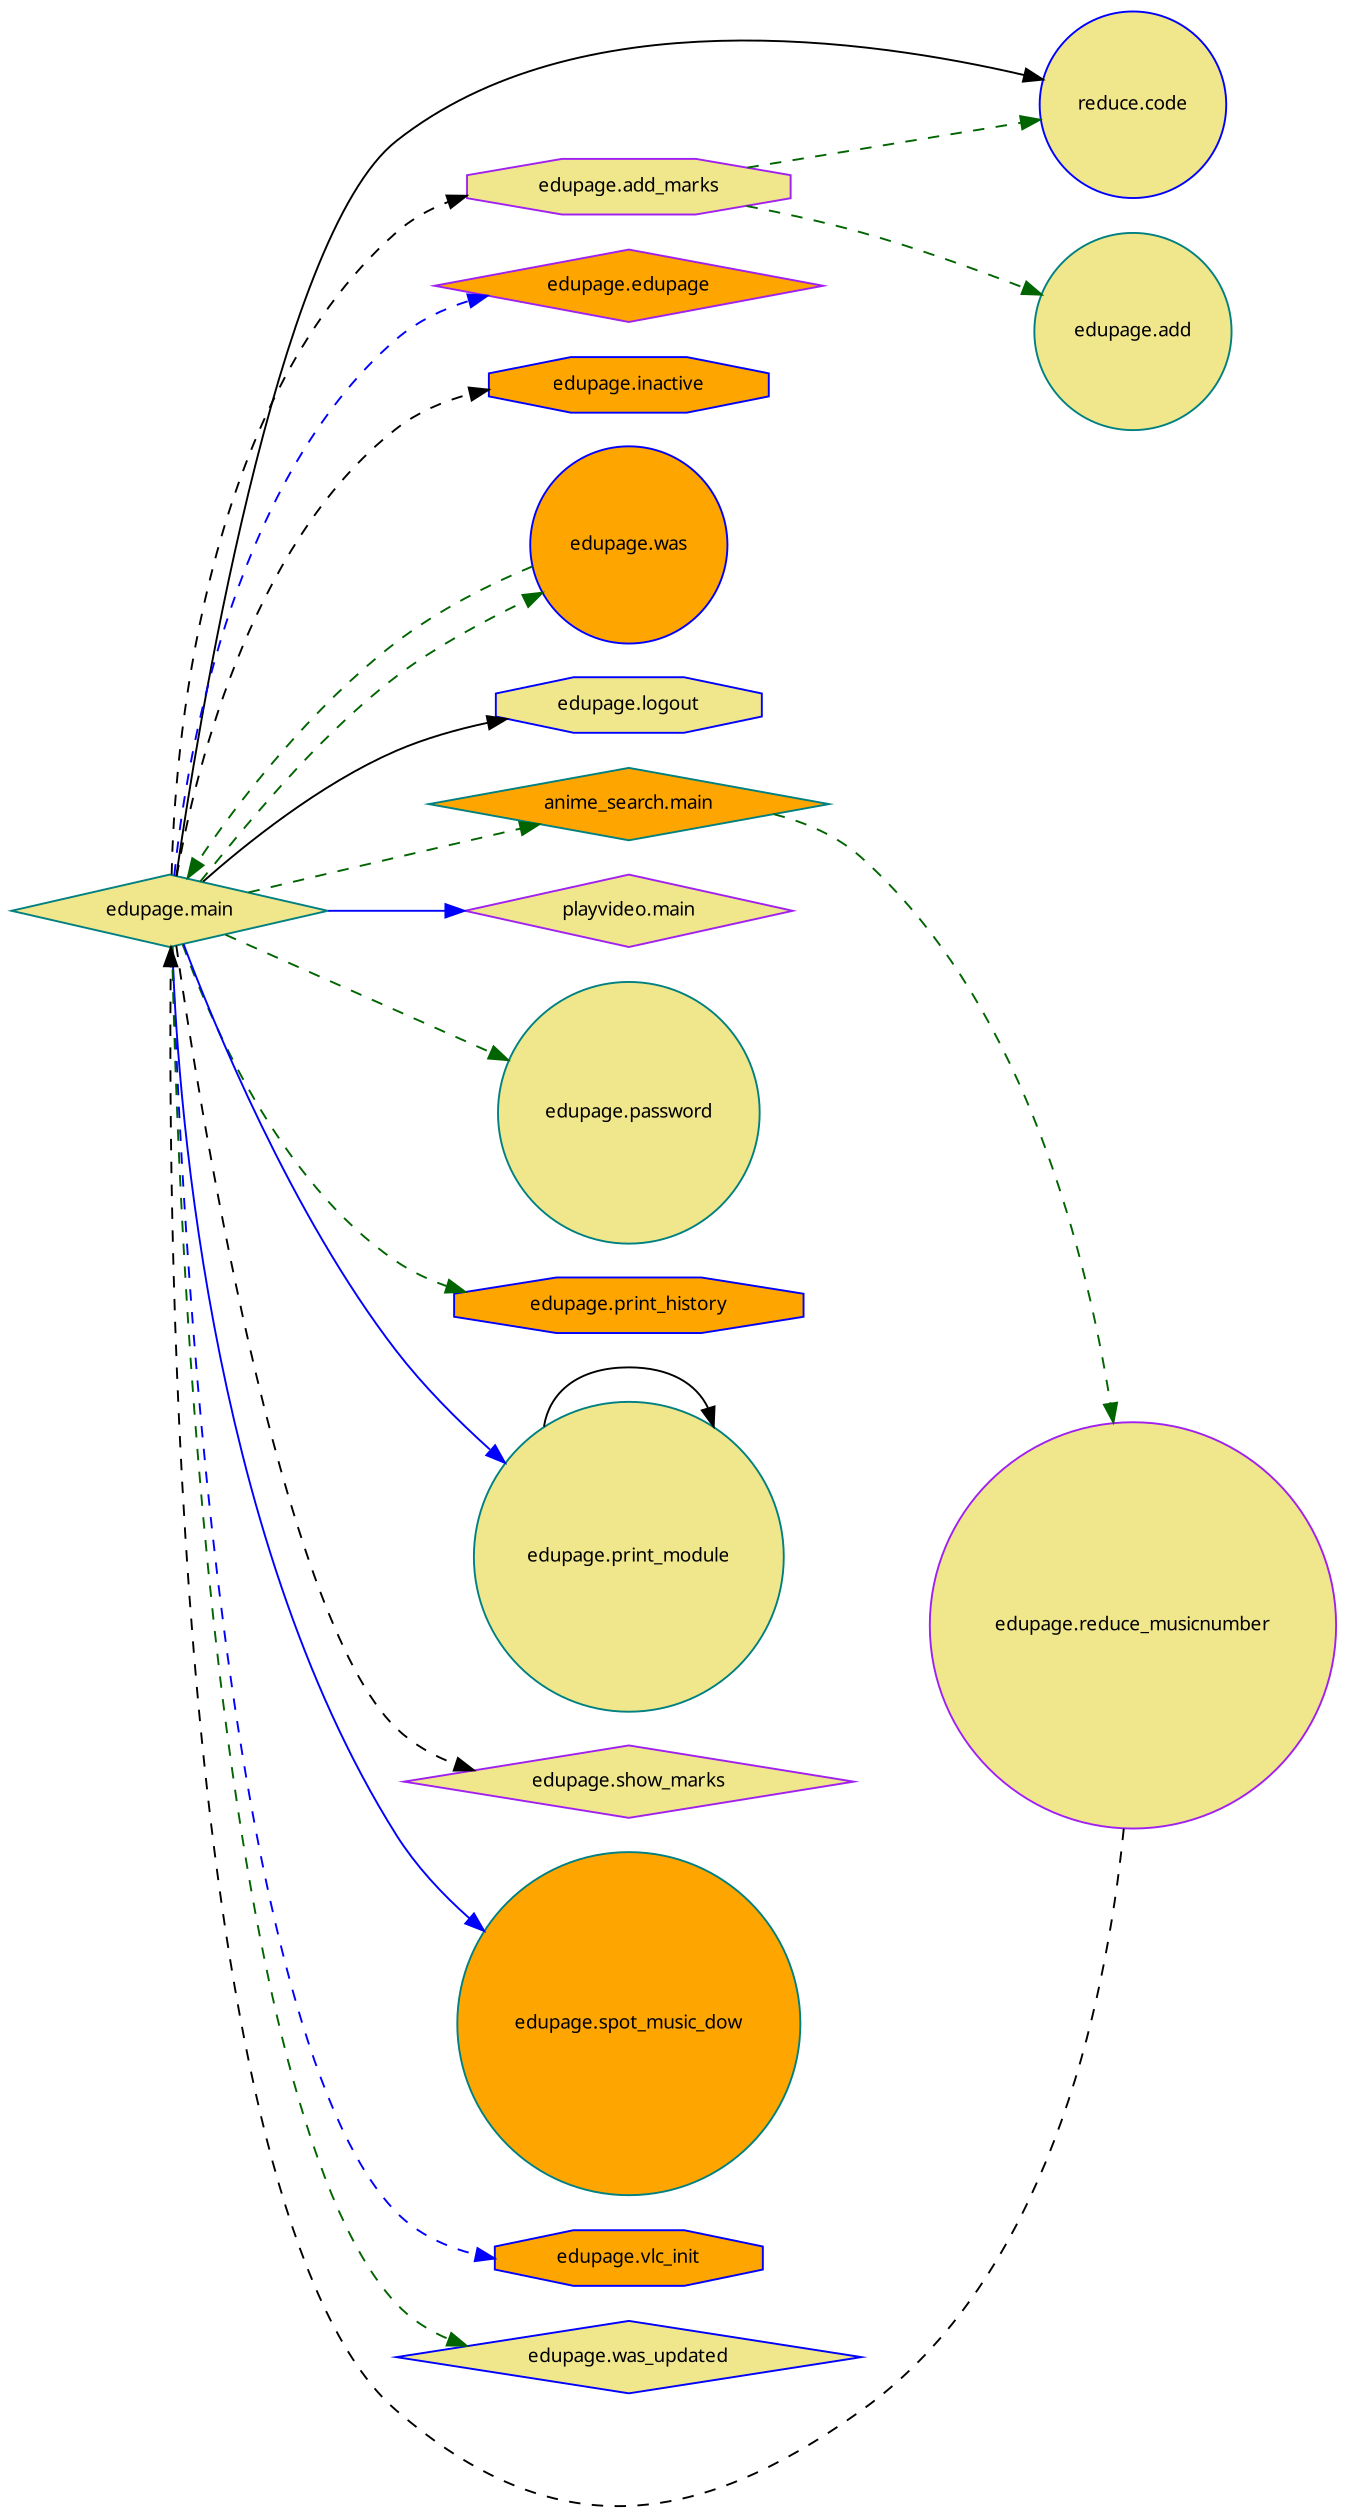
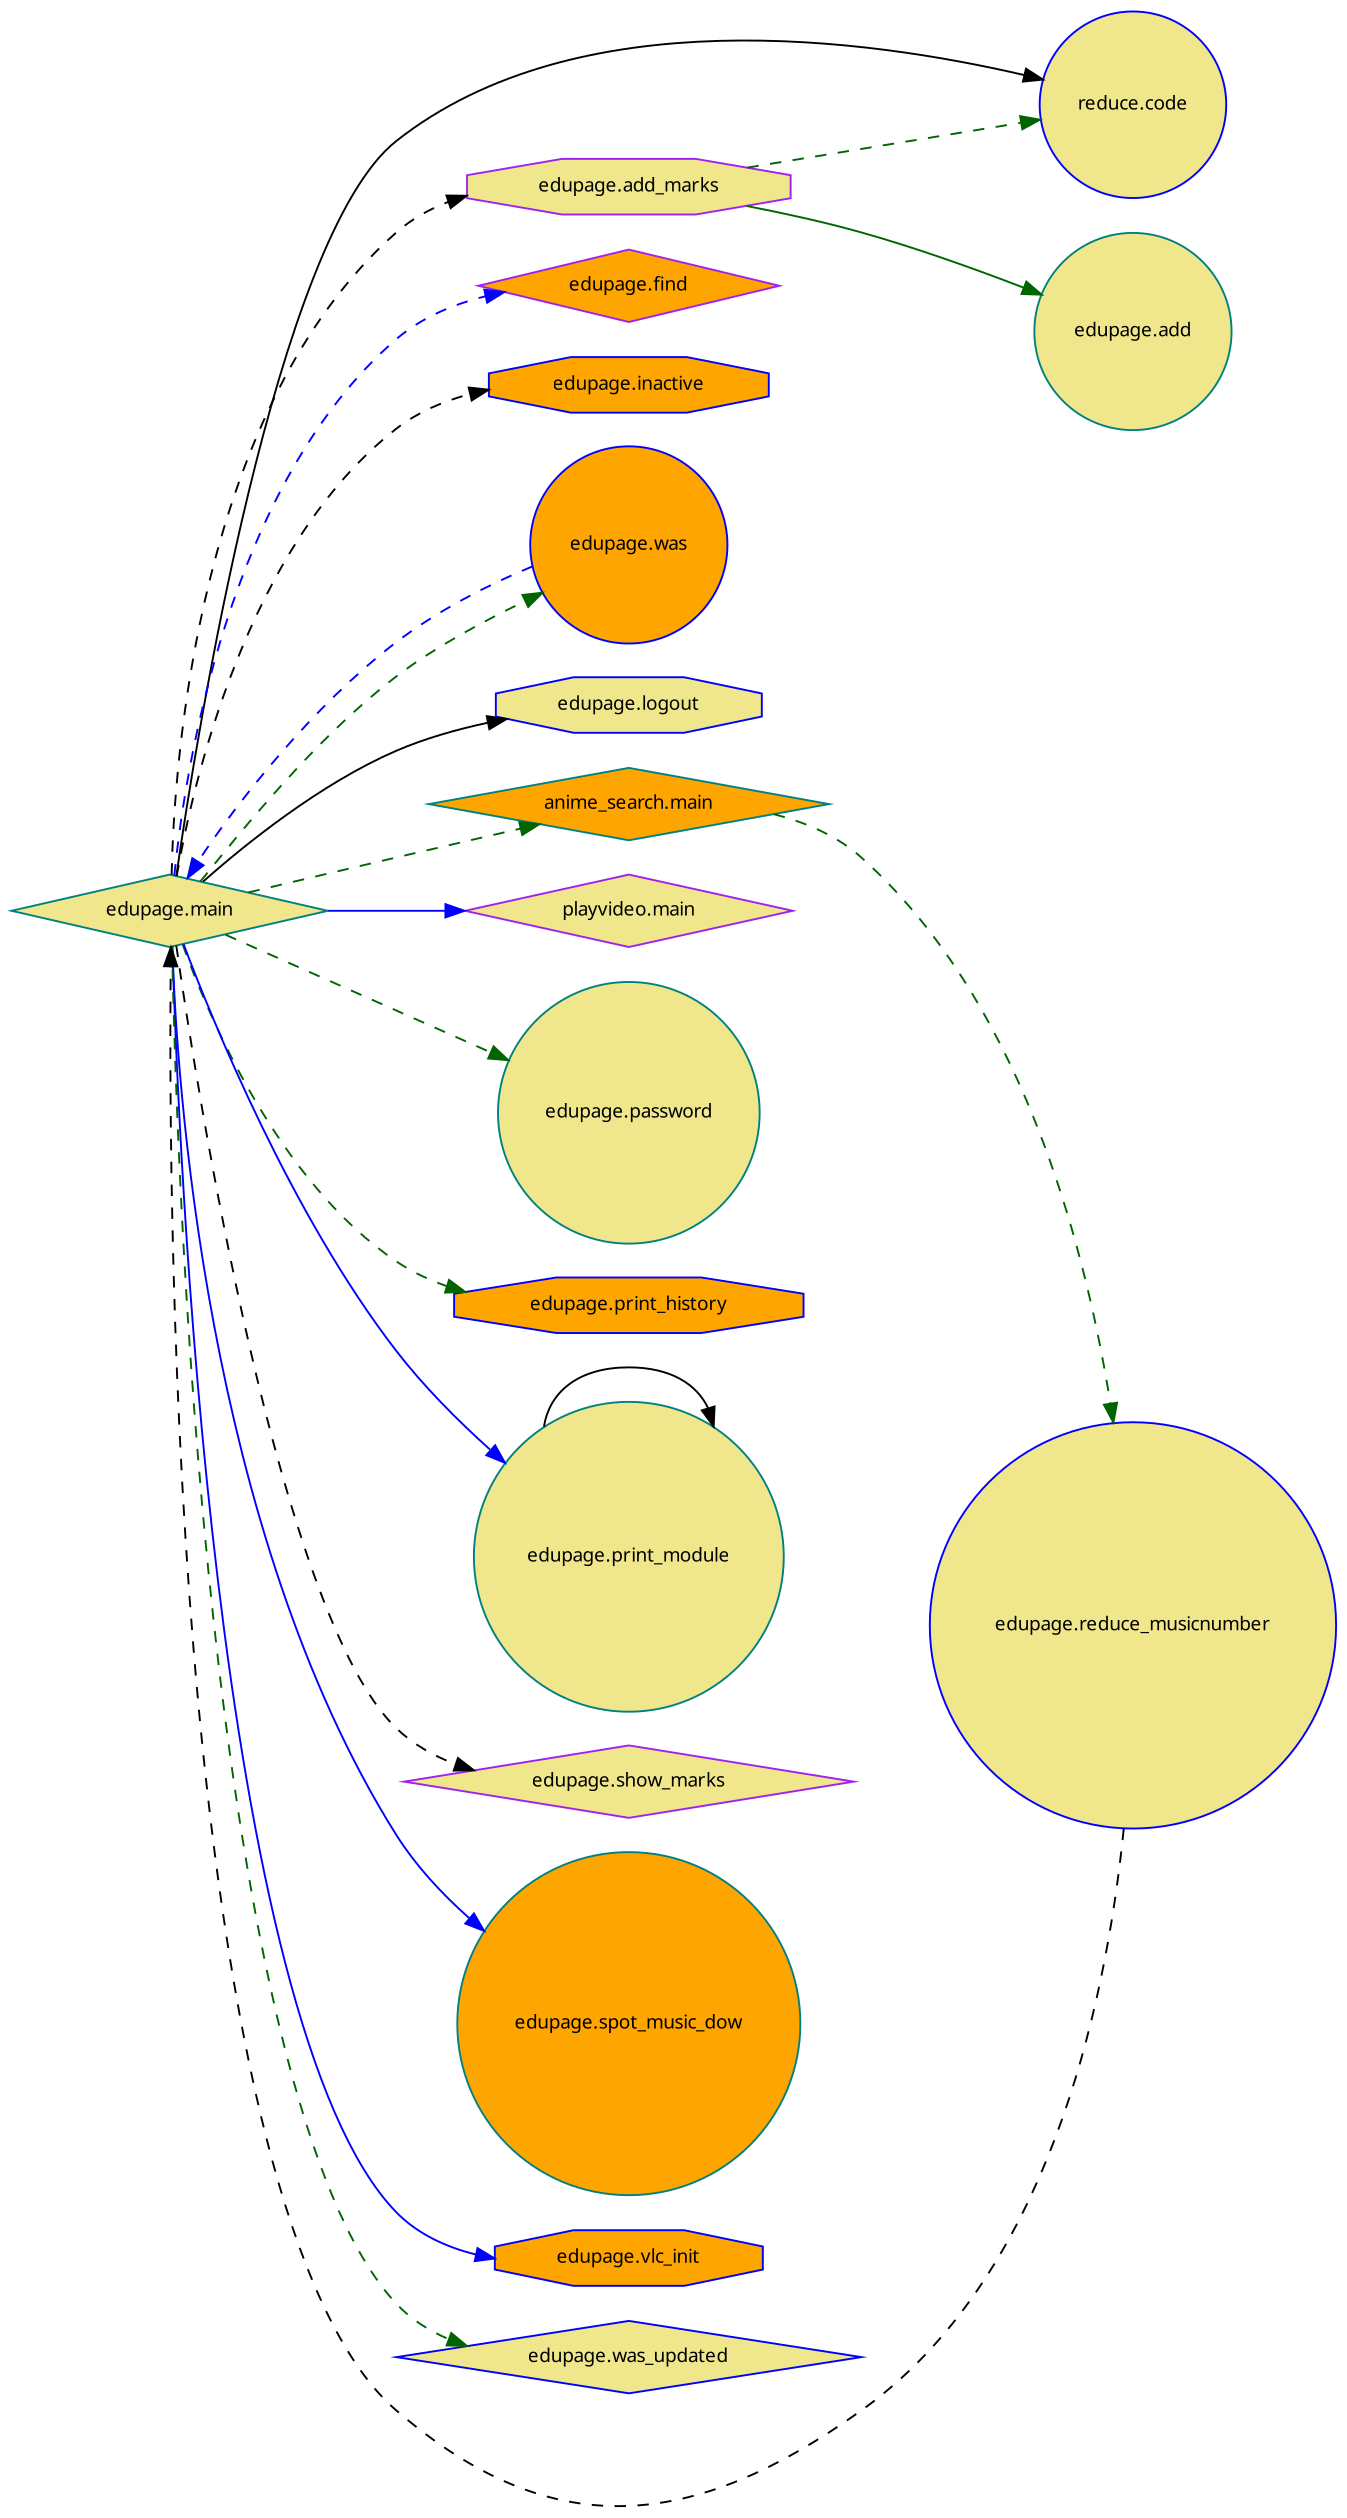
edge "edupage.add_marks" -> "edupage.add": style dashed -> solid
node "edupage.edupage": label "edupage.edupage" -> "edupage.find"
edge "edupage.was" -> "edupage.main": color darkgreen -> blue
node "edupage.reduce_musicnumber": color purple -> blue
edge "edupage.main" -> "edupage.vlc_init": style dashed -> solid
